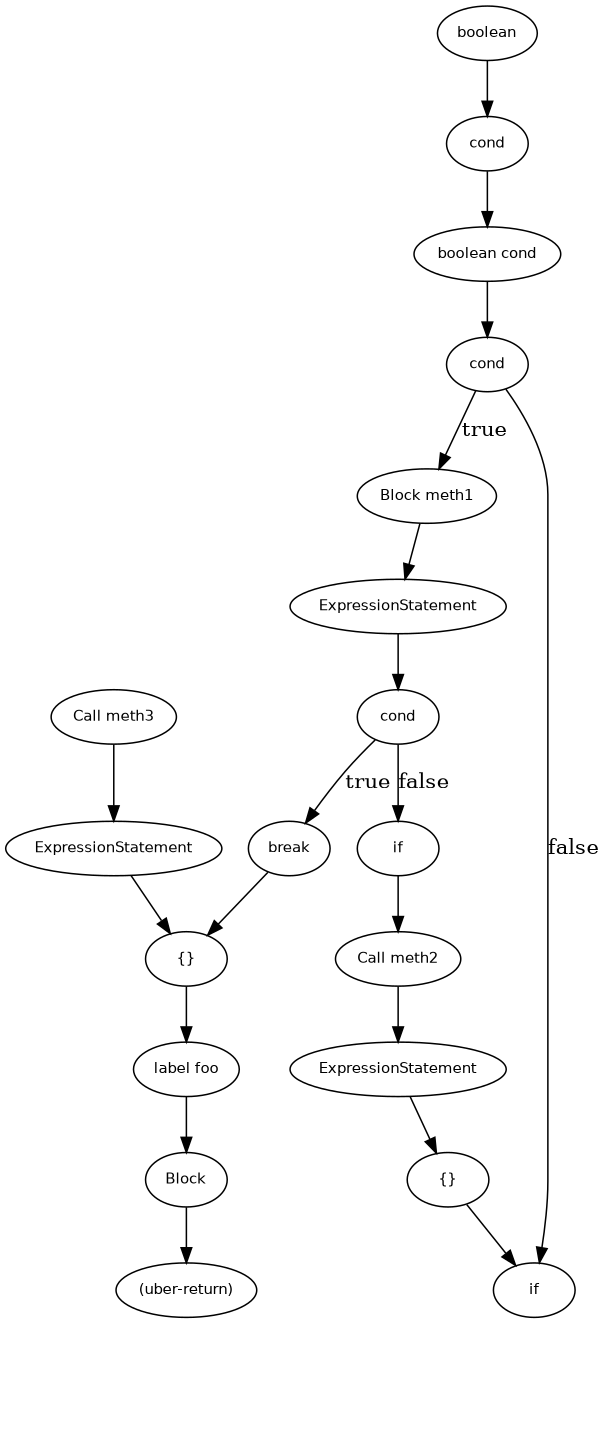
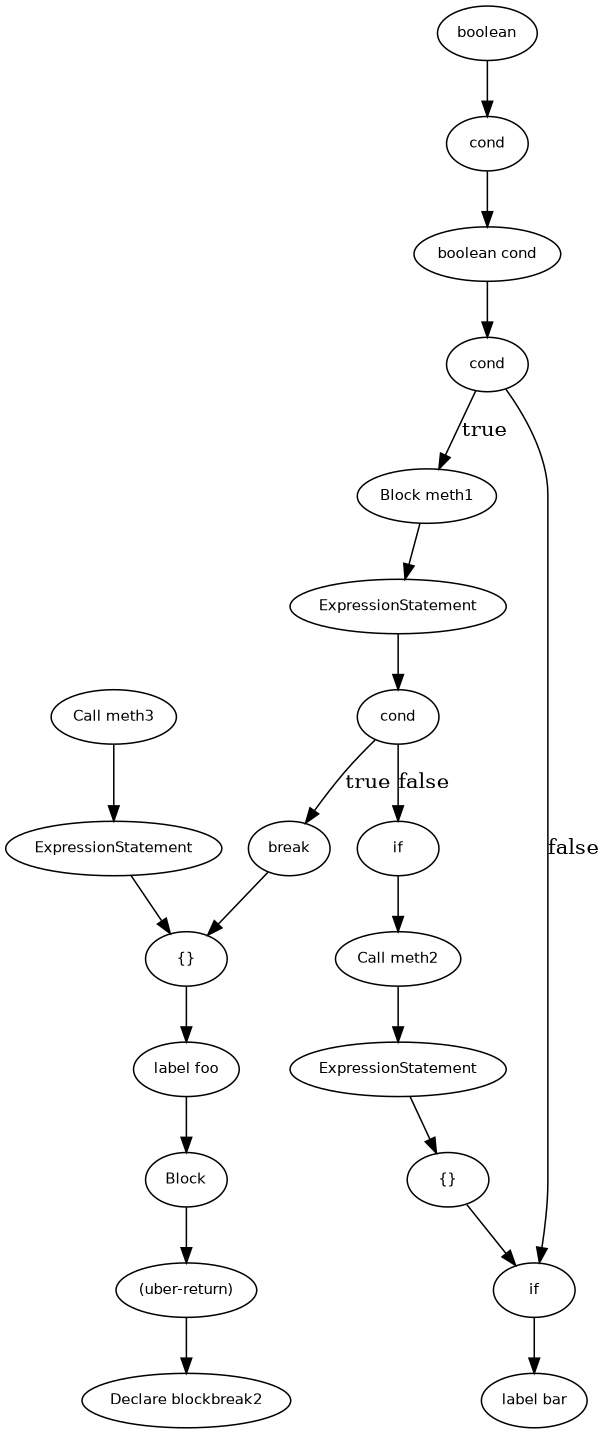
node "Declare blockbreak2": added
node "label bar": added
